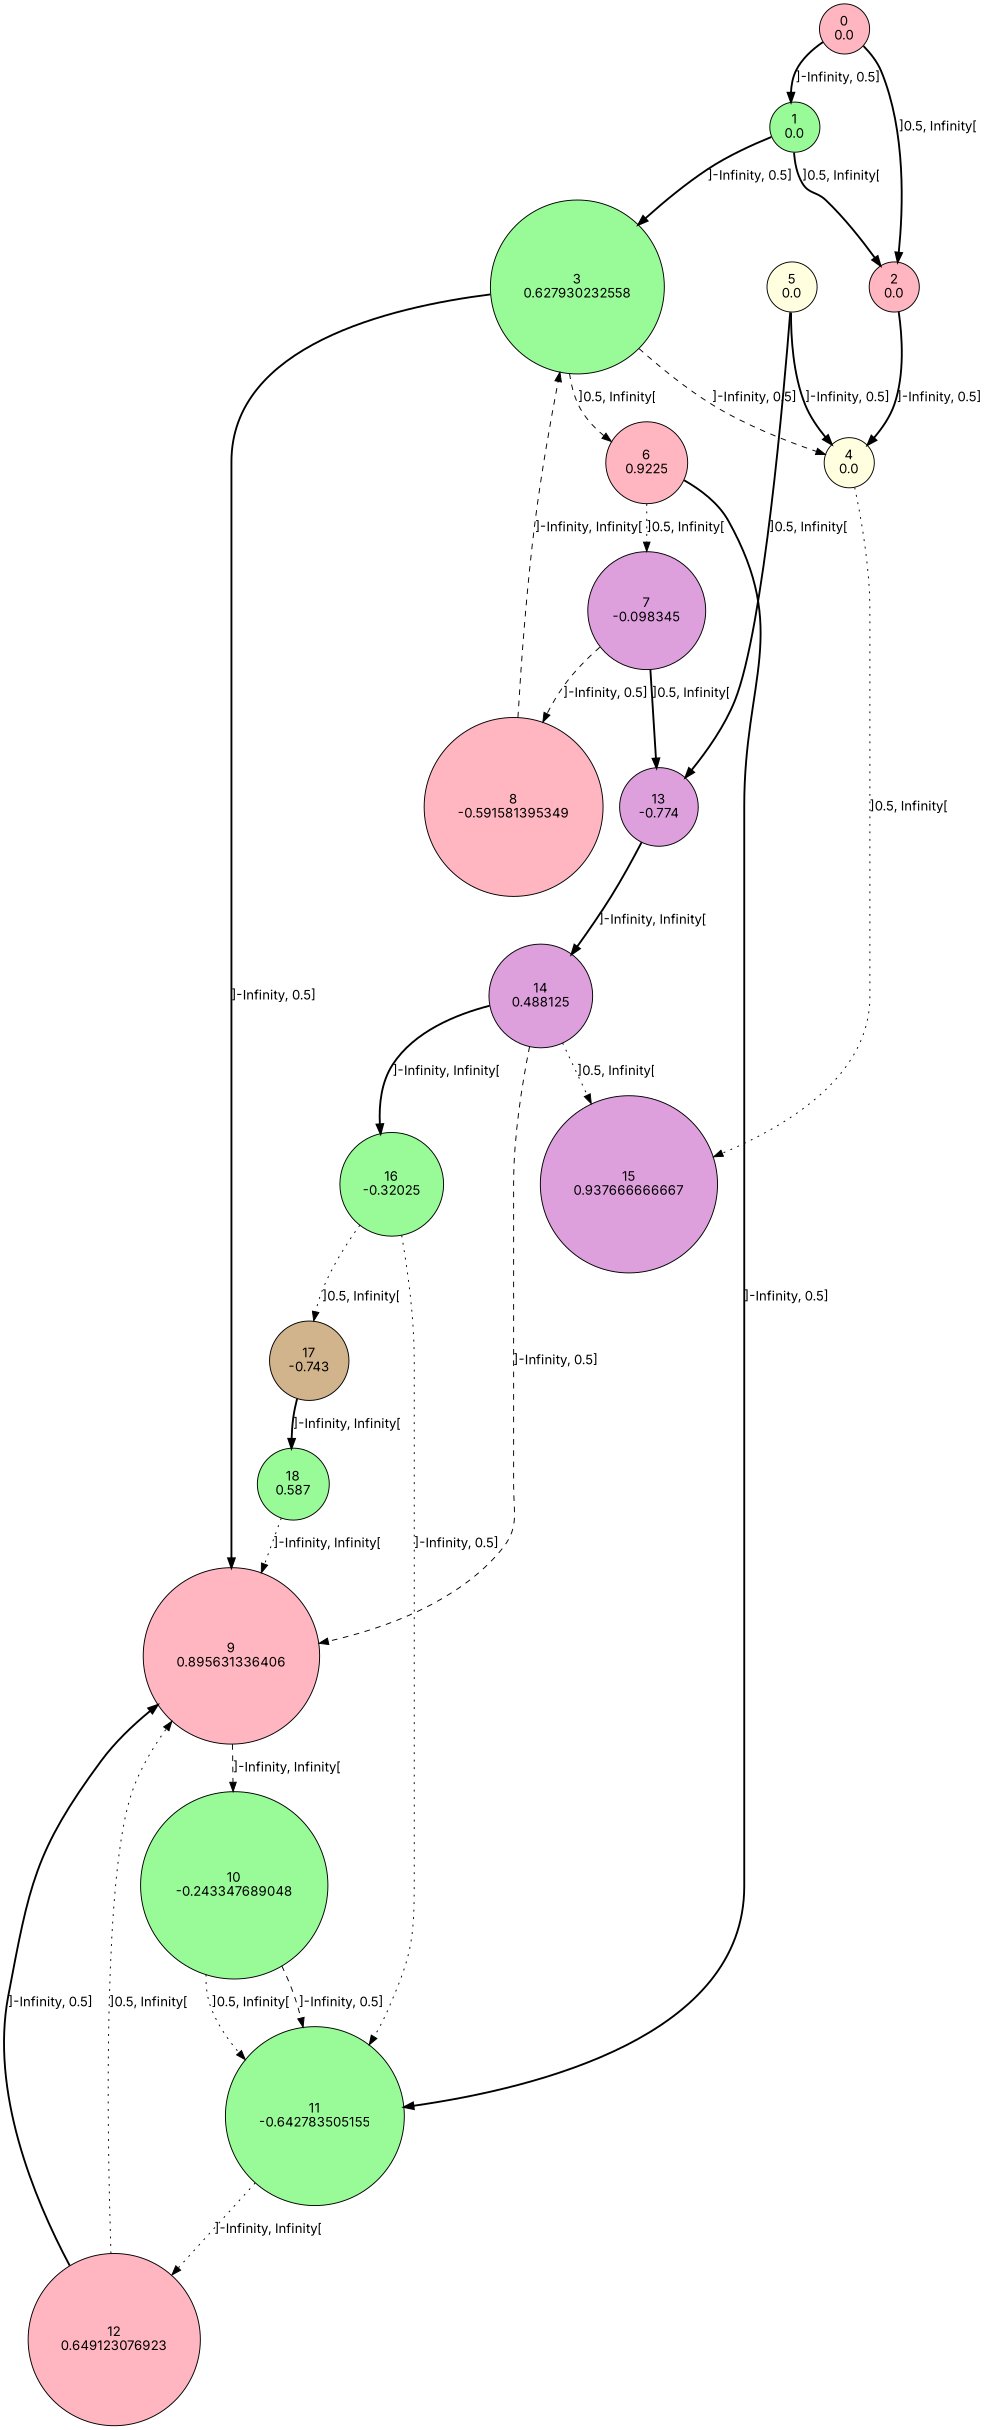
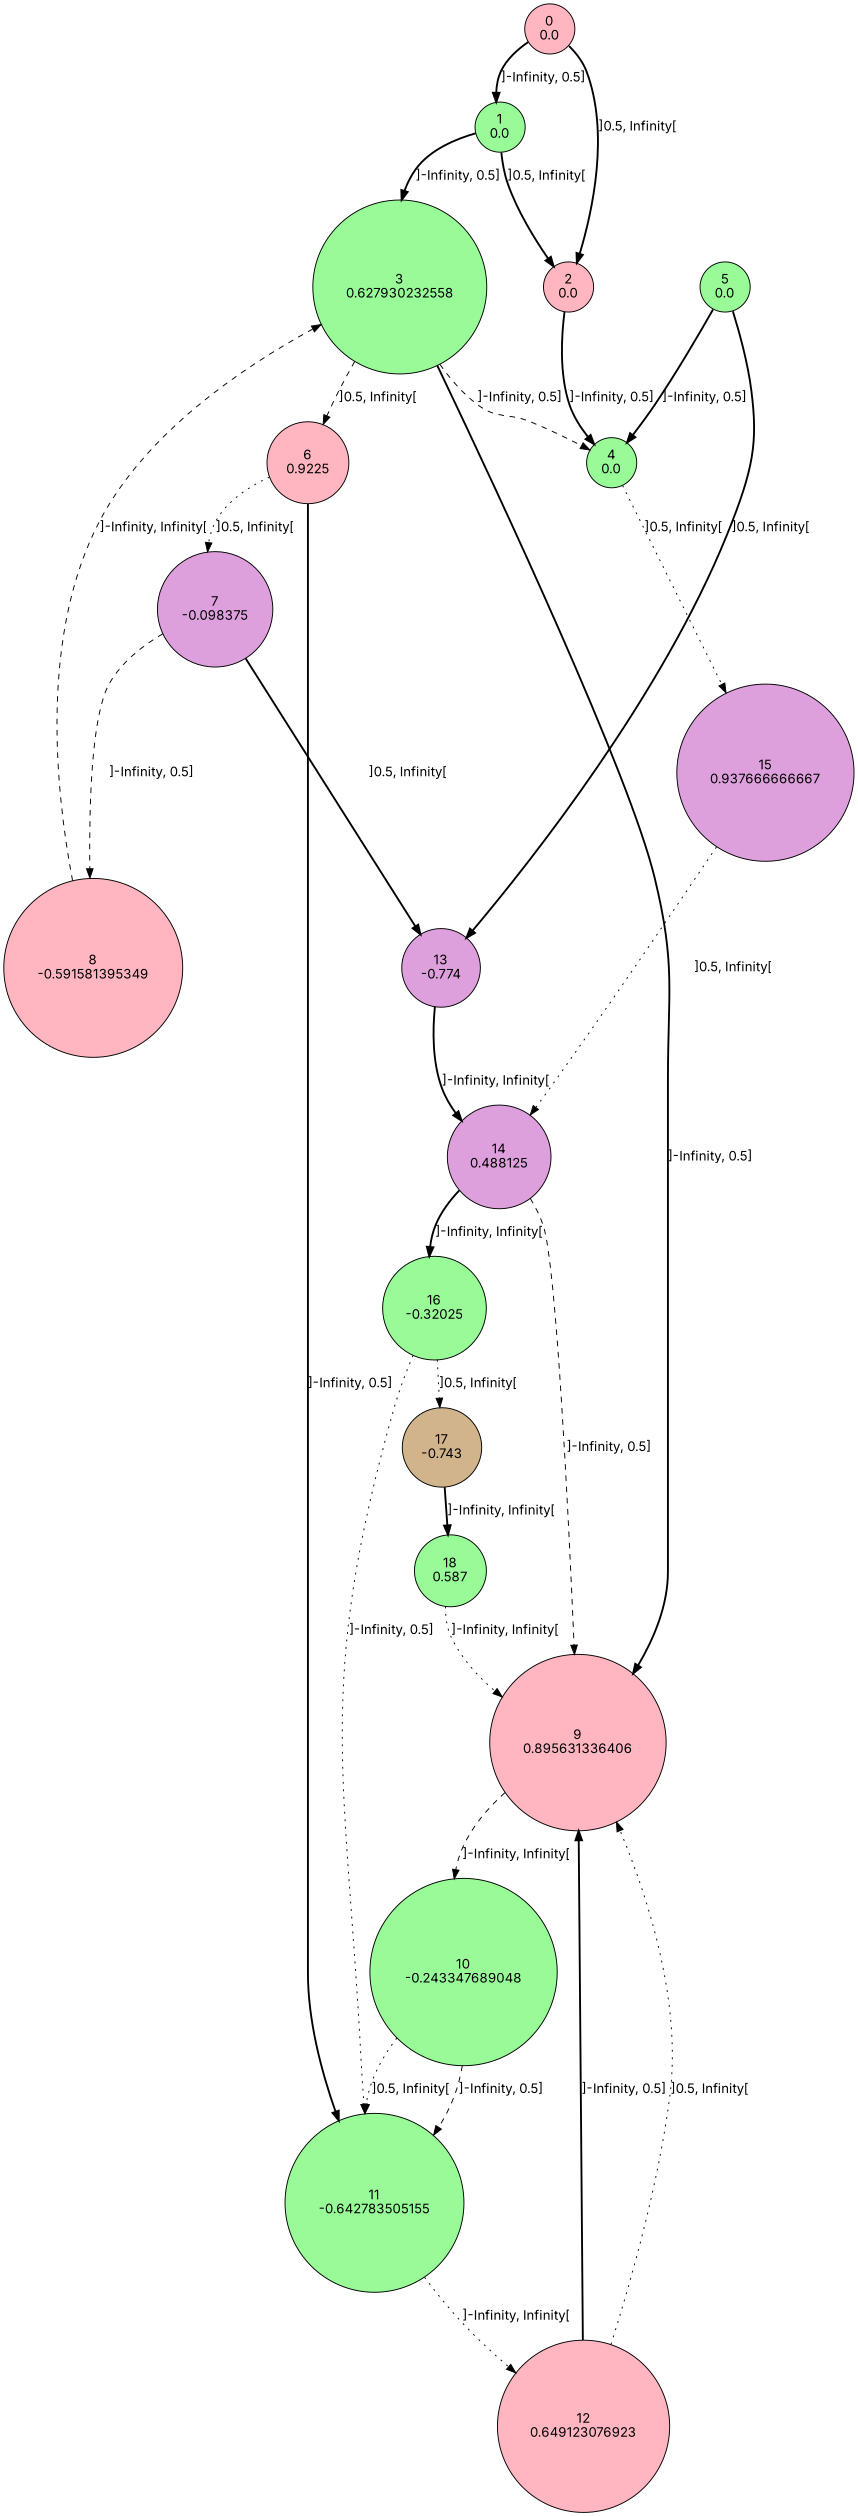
node "5 0.0": fillcolor lightyellow -> palegreen
node "4 0.0": fillcolor lightyellow -> palegreen
node "7 -0.098345": label "7 -0.098345" -> "7 -0.098375"
edge "14 0.488125" -> "15 0.937666666667": reversed
